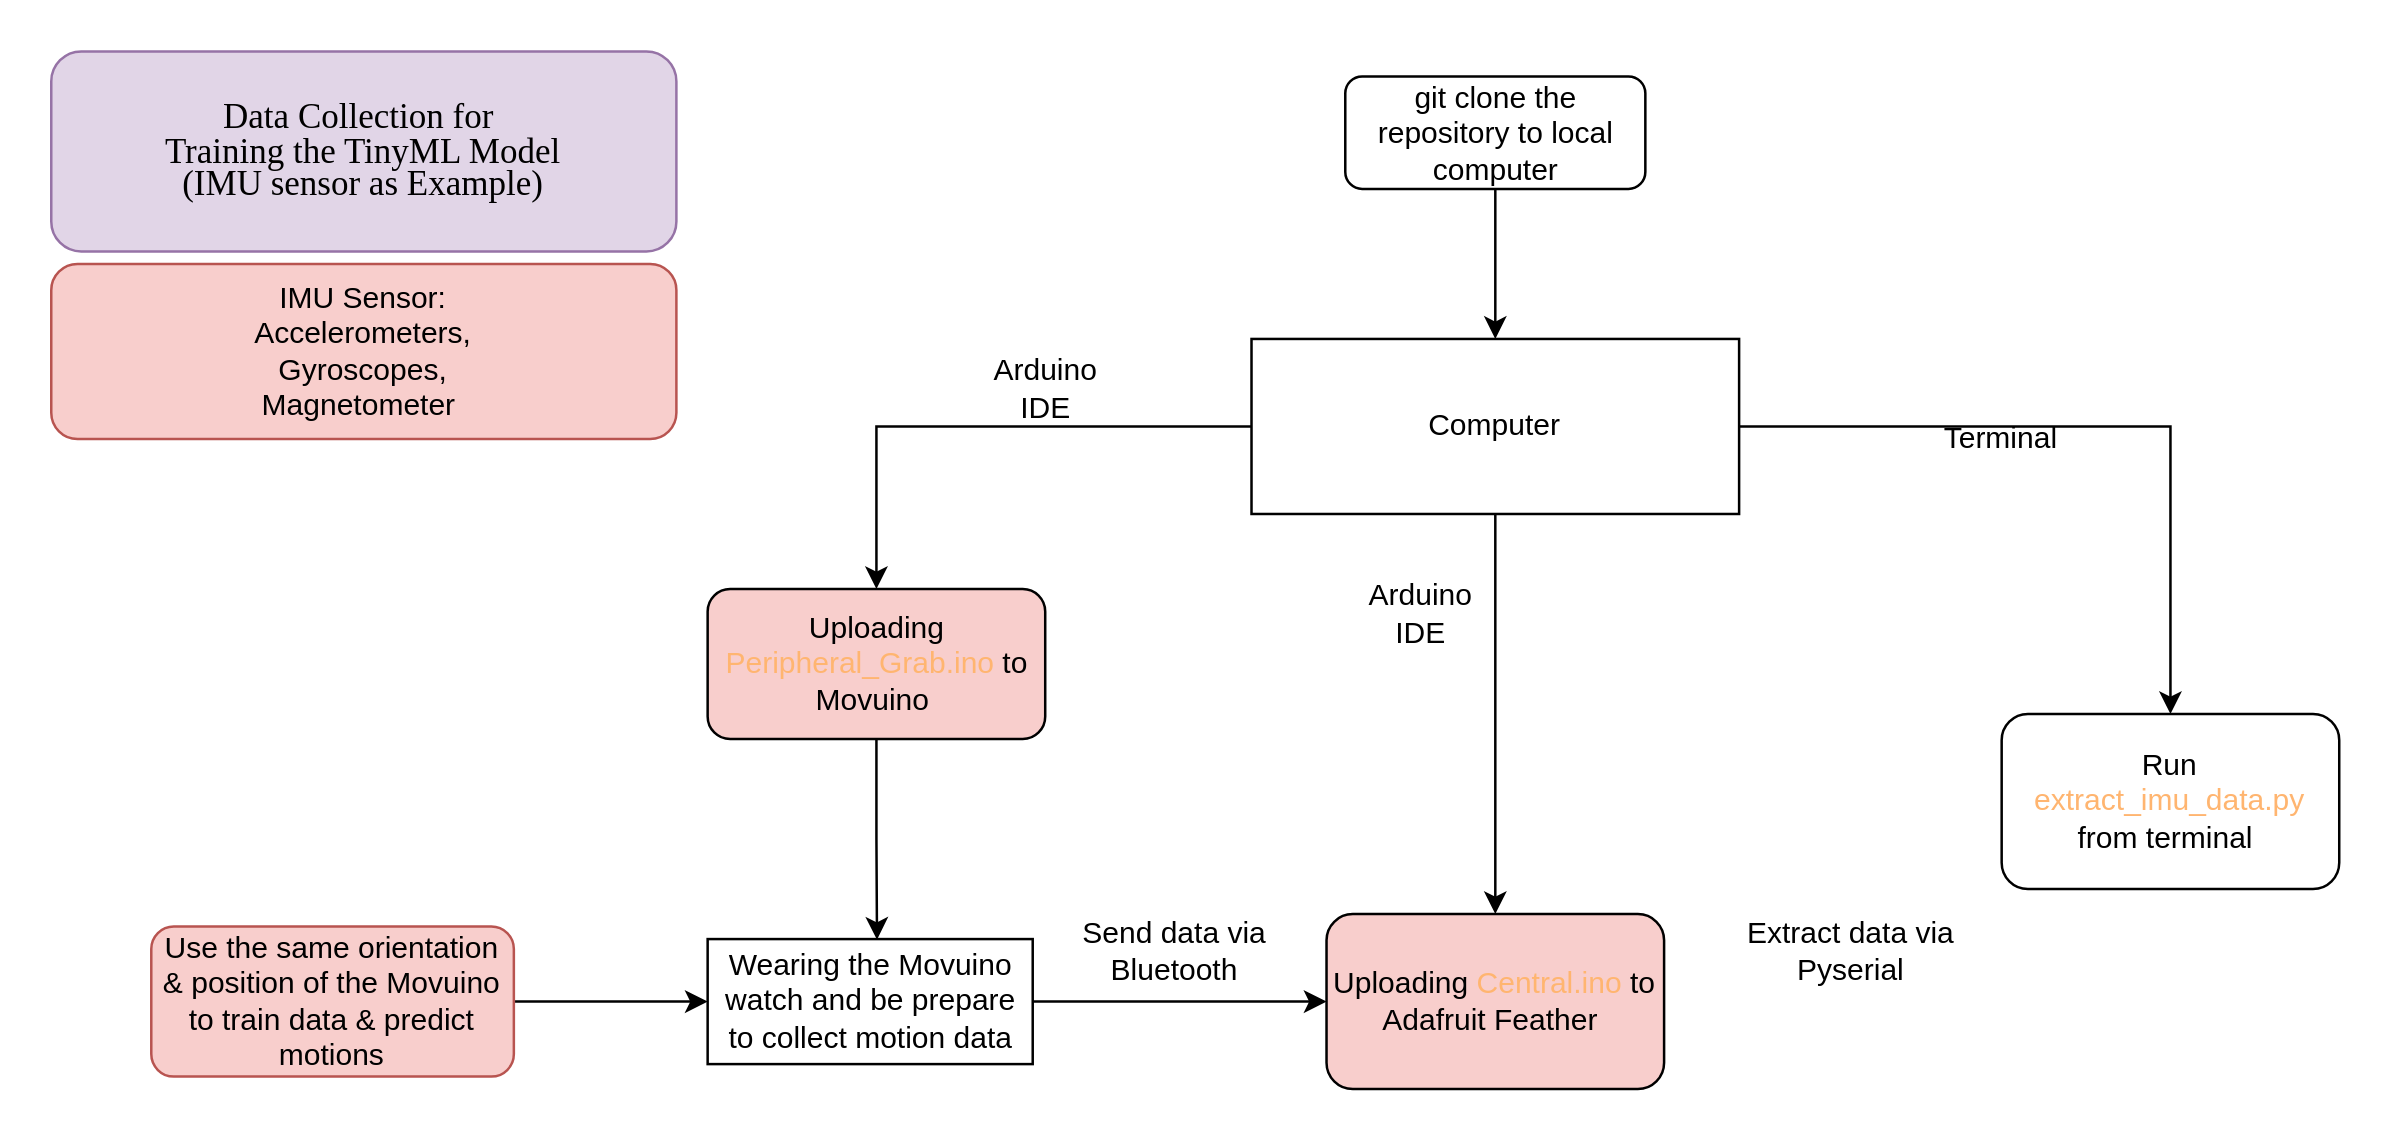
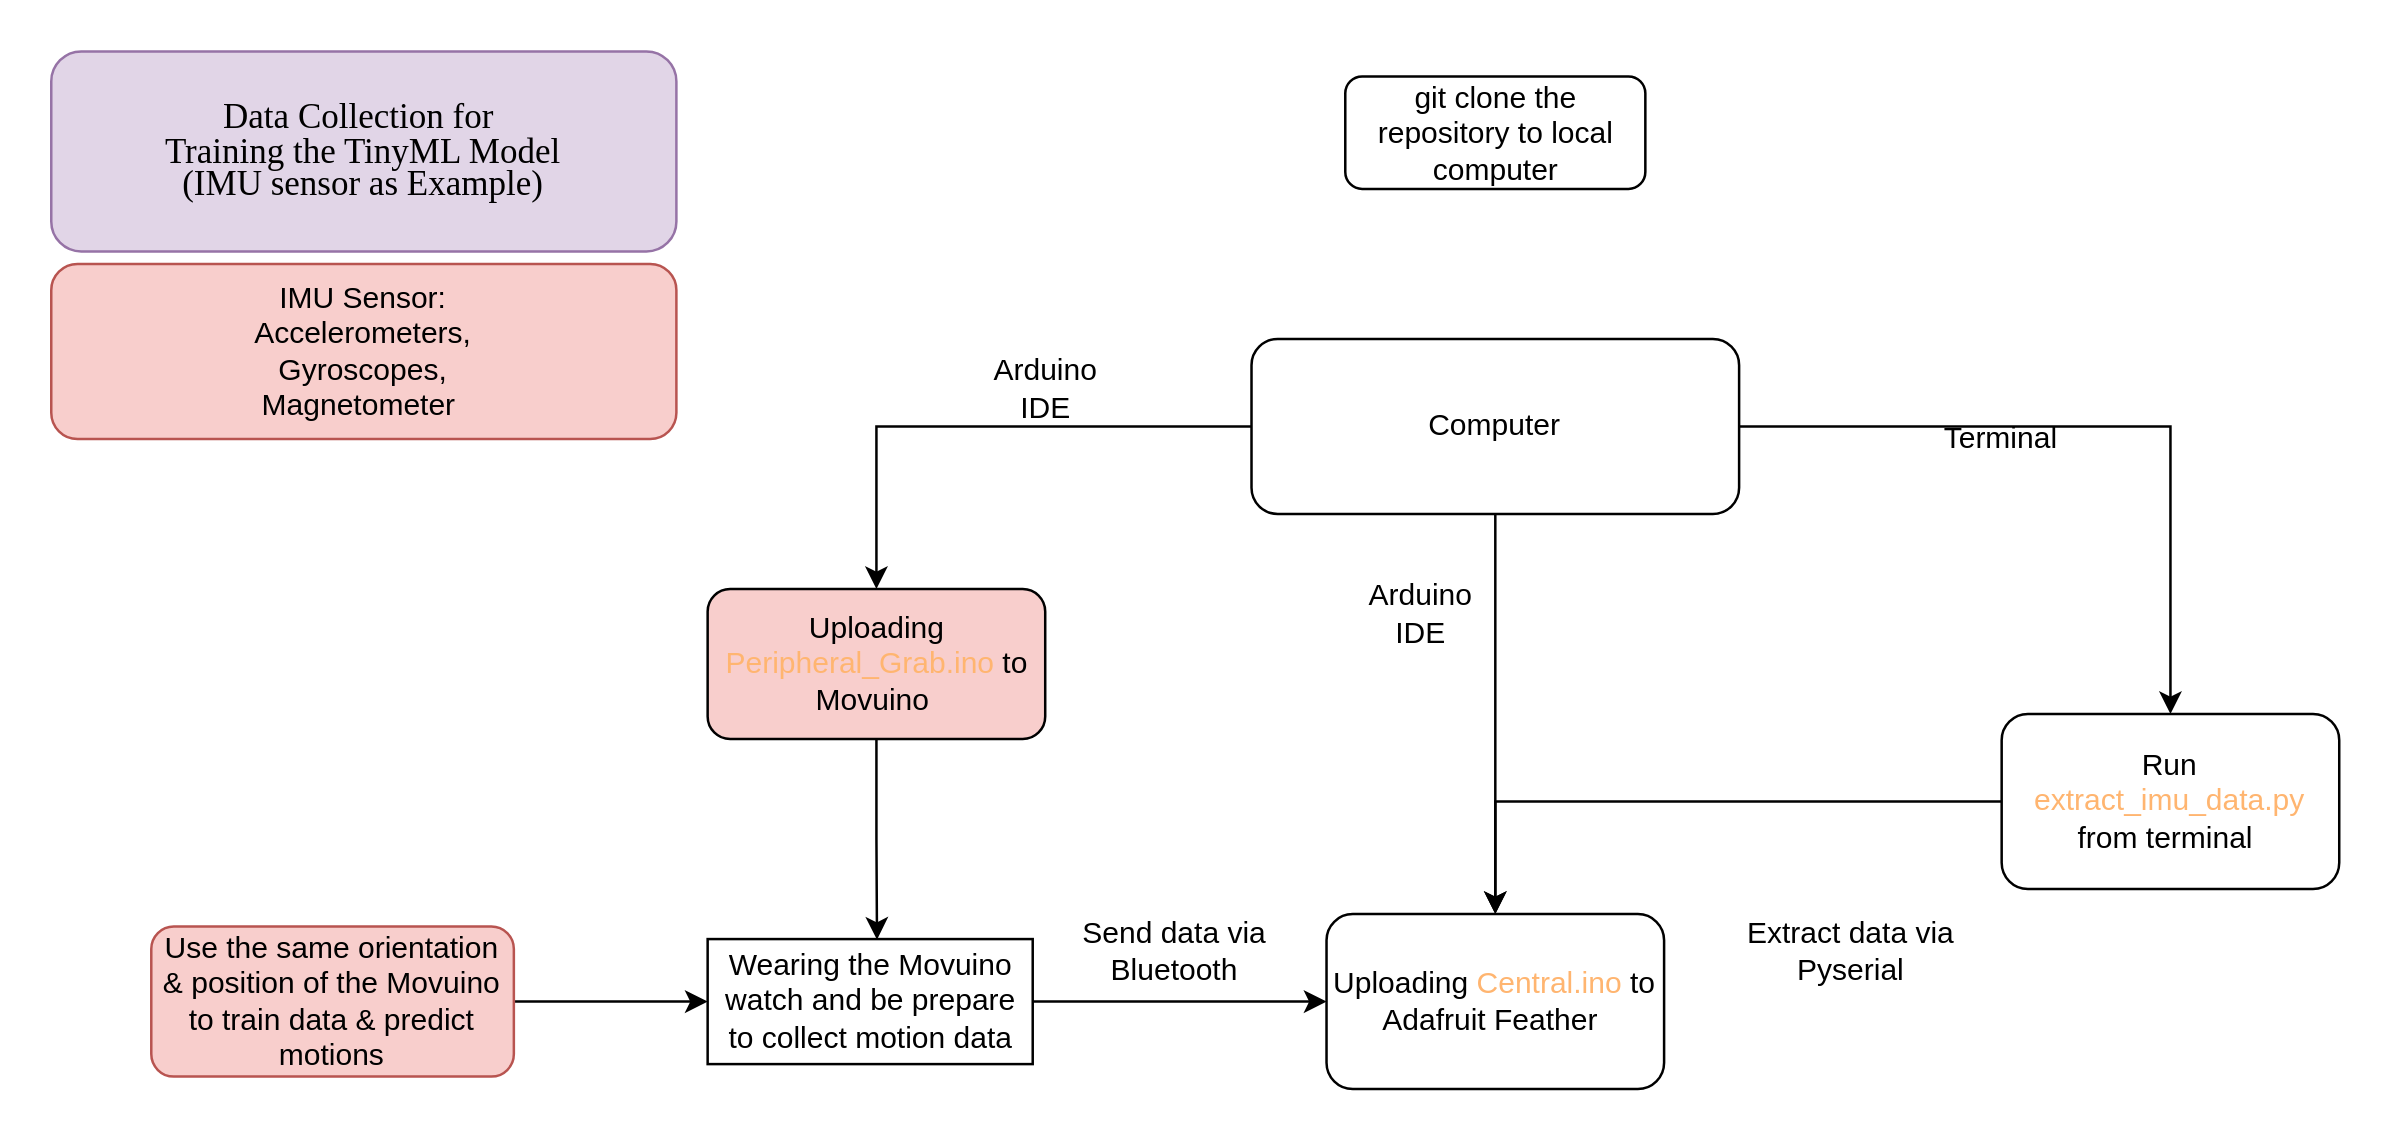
edge "git clone the repository to local computer" -> "Computer": removed
node "Computer": shape rectangle -> rounded rectangle
edge "Run extract_imu_data.py from terminal" -> "Uploading Central.ino to Adafruit Feather": added
node "Uploading Central.ino to Adafruit Feather": fillcolor #f8cecc -> #ffffff
